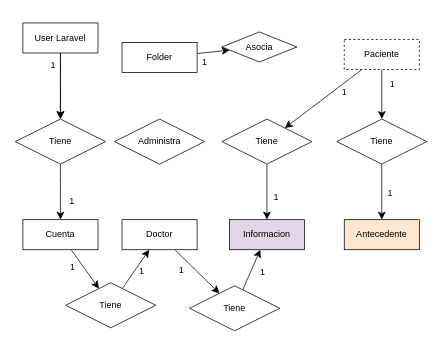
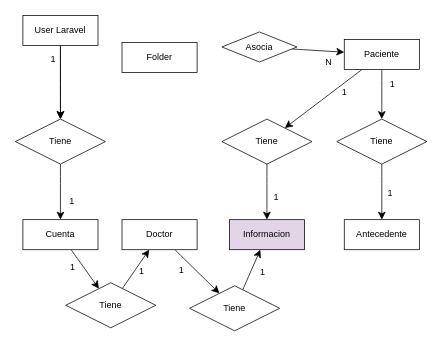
node "User Laravel": moved (60, 38) -> (60, 30)
edge "Asocia" -> "Paciente": added, label "N"
edge "Folder" -> "Asocia": removed, label "1"
node "Paciente": style dashed -> solid
node "Administra": removed
node "Antecedente": fillcolor #ffe6cc -> #ffffff
